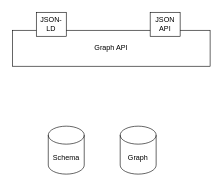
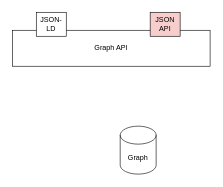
node "JSON API": fillcolor #ffffff -> #f8cecc
node "Schema": removed
